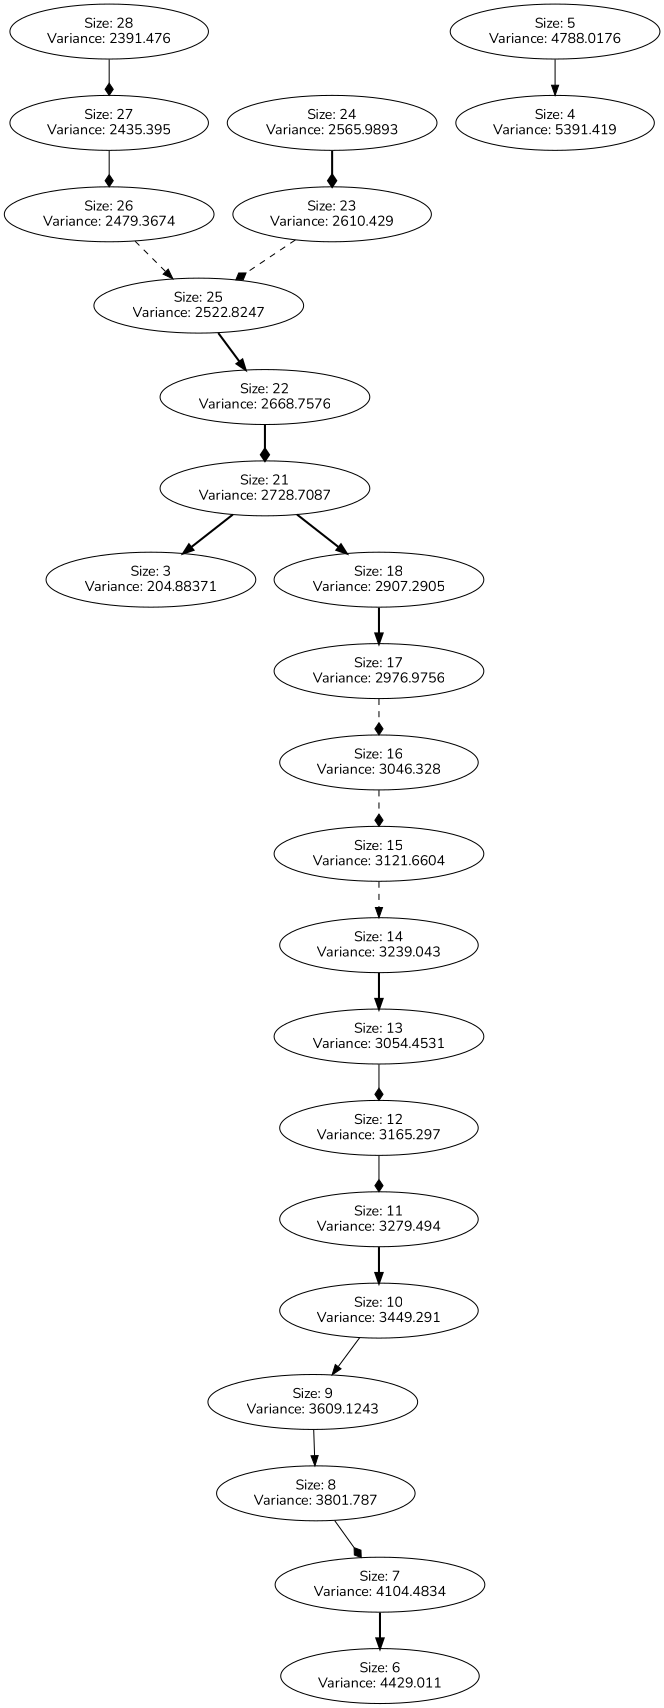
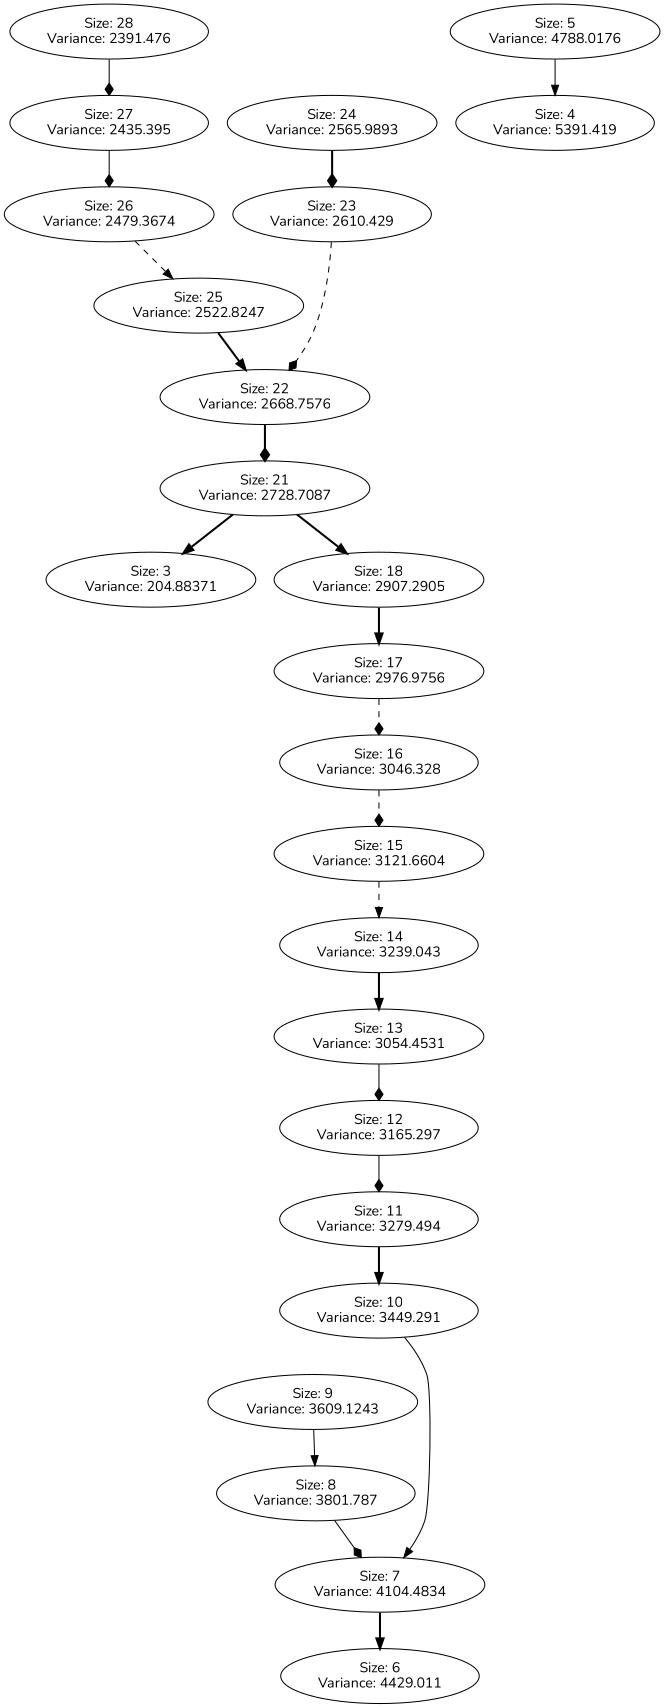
edge "Size: 23 Variance: 2610.429" -> "Size: 25 Variance: 2522.8247": now "Size: 23 Variance: 2610.429" -> "Size: 22 Variance: 2668.7576"
edge "Size: 10 Variance: 3449.291" -> "Size: 9 Variance: 3609.1243": now "Size: 10 Variance: 3449.291" -> "Size: 7 Variance: 4104.4834"
